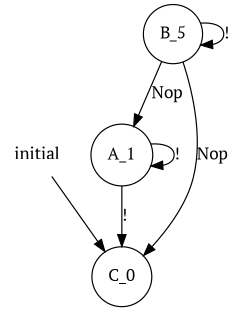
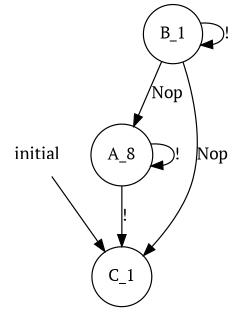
node "B_5": label "B_5" -> "B_1"
node "A_1": label "A_1" -> "A_8"
node "C_0": label "C_0" -> "C_1"
